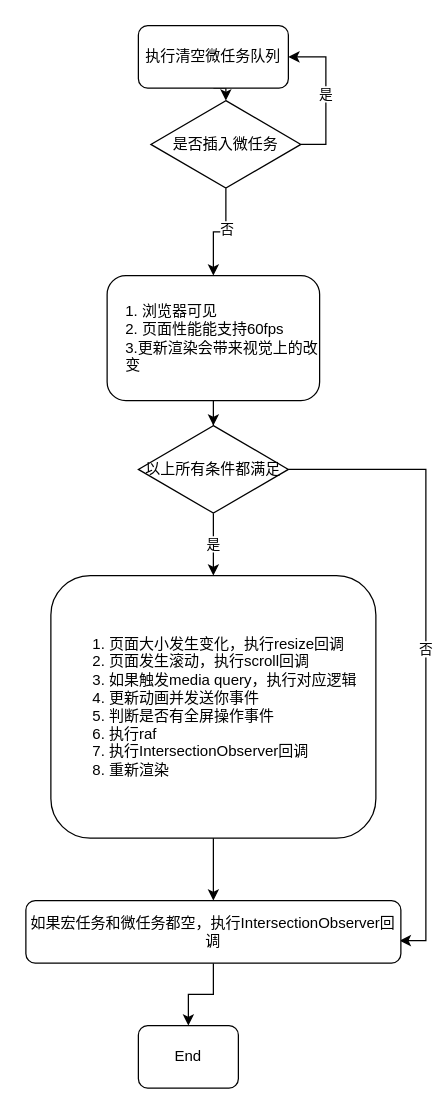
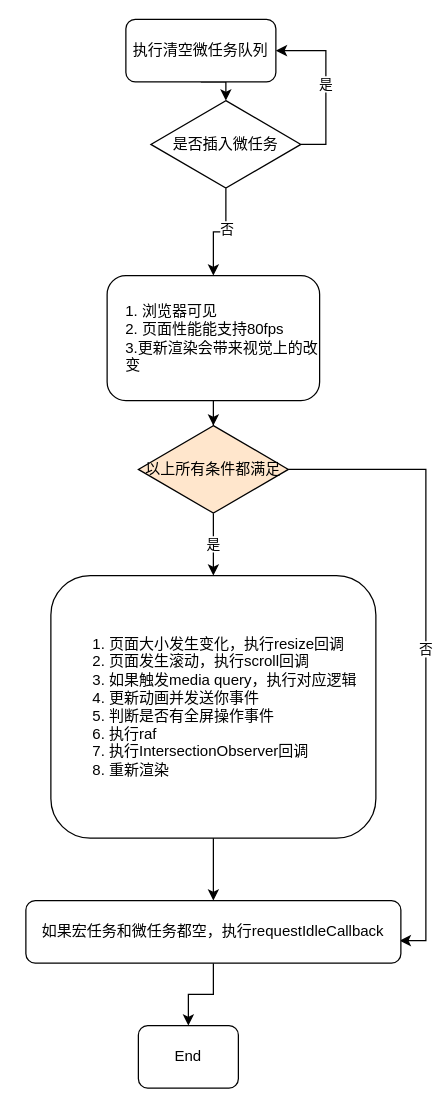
node "执行清空微任务队列": moved (213, 57) -> (201, 51)
node "1. 浏览器可见 2. 页面性能能支持60fps 3.更新渲染会带来视觉上的改变": label "1. 浏览器可见 2. 页面性能能支持60fps 3.更新渲染会带来视觉上的改变" -> "1. 浏览器可见 2. 页面性能能支持80fps 3.更新渲染会带来视觉上的改变"
node "以上所有条件都满足": fillcolor #ffffff -> #ffe6cc
node "如果宏任务和微任务都空，执行IntersectionObserver回调": label "如果宏任务和微任务都空，执行IntersectionObserver回调" -> "如果宏任务和微任务都空，执行requestIdleCallback"
